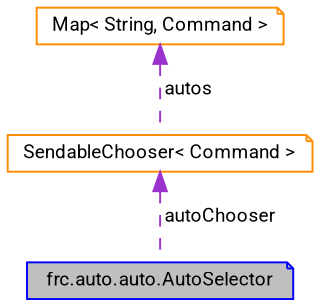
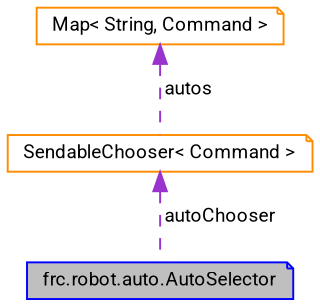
node "frc.auto.auto.AutoSelector": label "frc.auto.auto.AutoSelector" -> "frc.robot.auto.AutoSelector"
